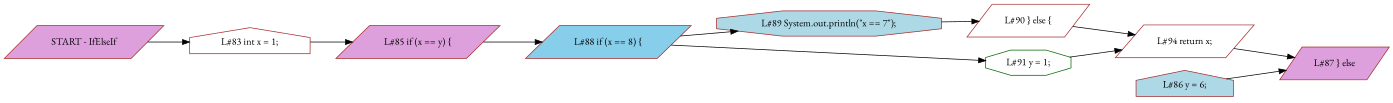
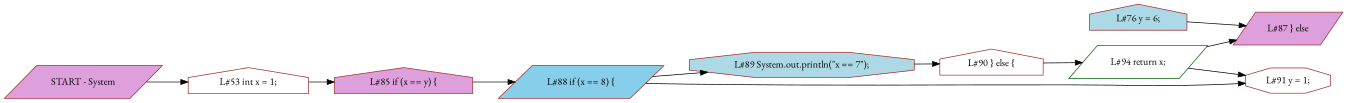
node "L#90 } else {": shape parallelogram -> house
node "L#94 return x;": color brown -> darkgreen
node "START - IfElseIf": label "START - IfElseIf" -> "START - System"
node "L#83 int x = 1;": label "L#83 int x = 1;" -> "L#53 int x = 1;"
node "L#85 if (x == y) {": shape parallelogram -> house
edge "L#91 y = 1;" -> "L#94 return x;": reversed
node "L#91 y = 1;": color darkgreen -> brown
node "L#86 y = 6;": label "L#86 y = 6;" -> "L#76 y = 6;"
